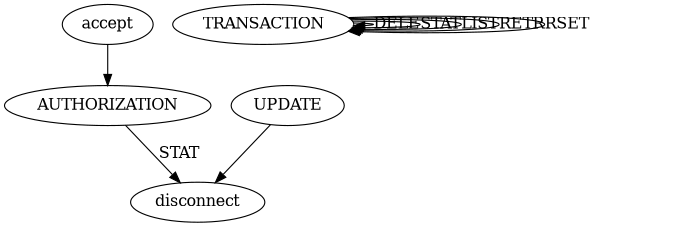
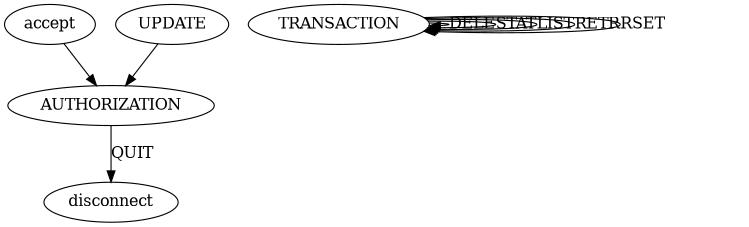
edge "UPDATE" -> "disconnect": now "UPDATE" -> "AUTHORIZATION"
edge "AUTHORIZATION" -> "disconnect": label "STAT" -> "QUIT"
